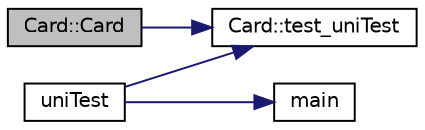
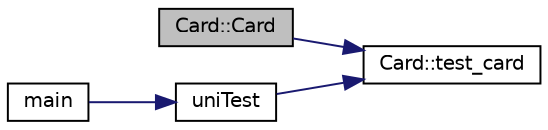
node "Card::test_uniTest": label "Card::test_uniTest" -> "Card::test_card"
edge "uniTest" -> "main": reversed
